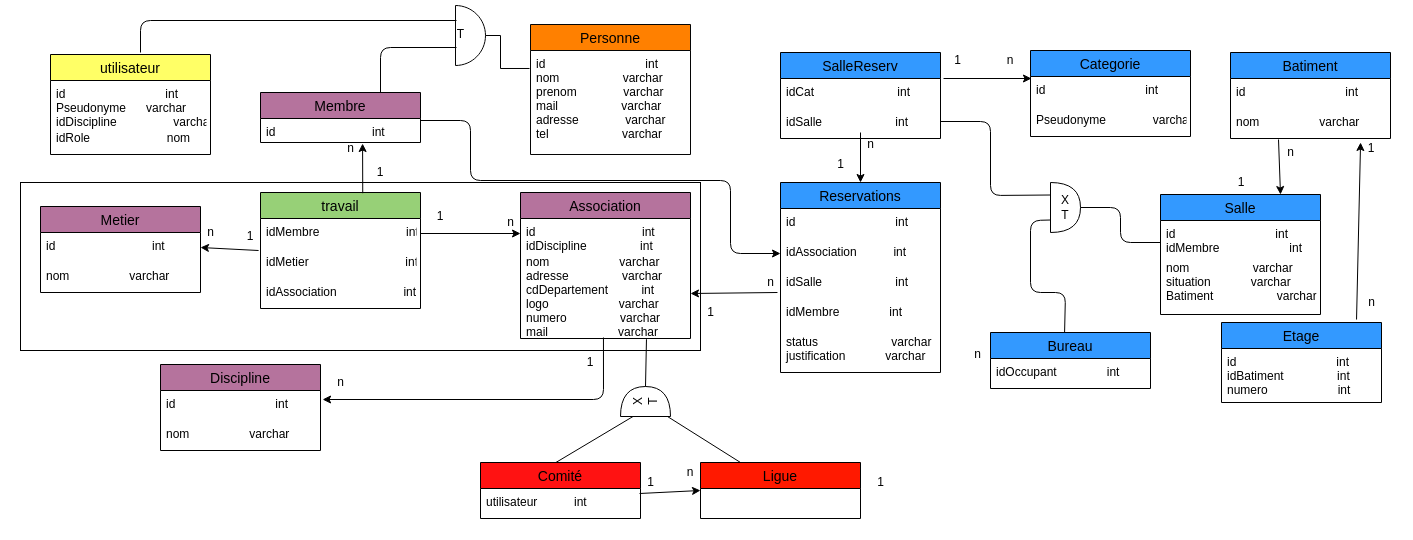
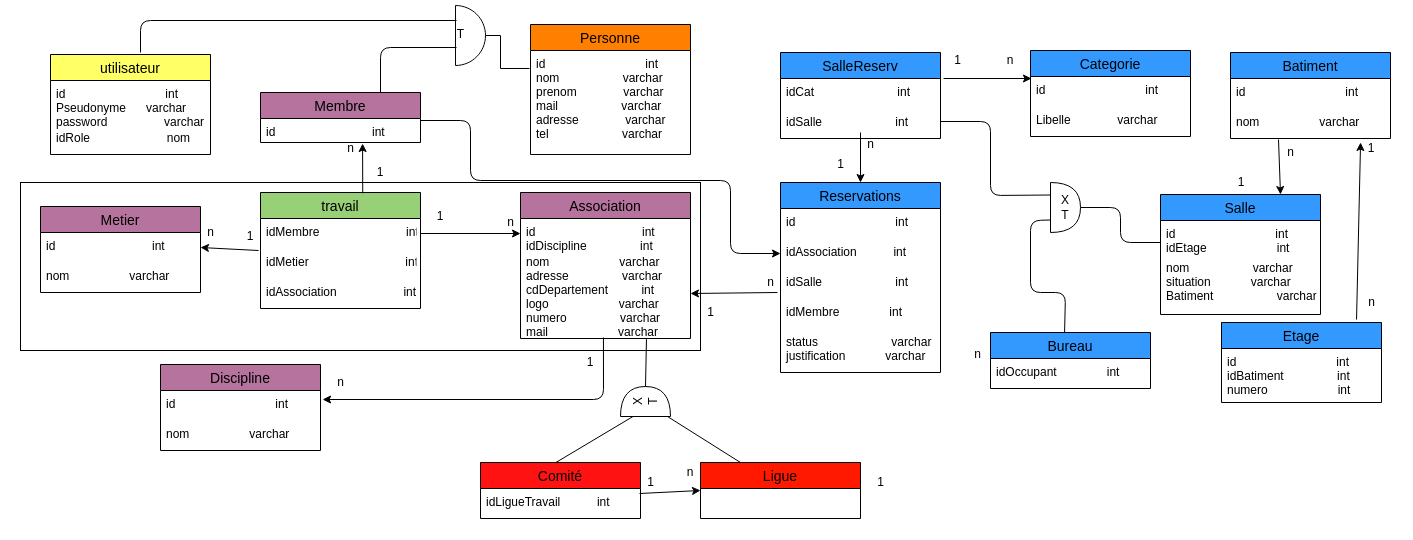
node "id int Pseudonyme varchar idDiscipline varchar": label "id int Pseudonyme varchar idDiscipline varchar" -> "id int Pseudonyme varchar password varchar"
node "Pseudonyme varchar": label "Pseudonyme varchar" -> "Libelle varchar"
node "id int idMembre int": label "id int idMembre int" -> "id int idEtage int"
node "utilisateur int": label "utilisateur int" -> "idLigueTravail int"
